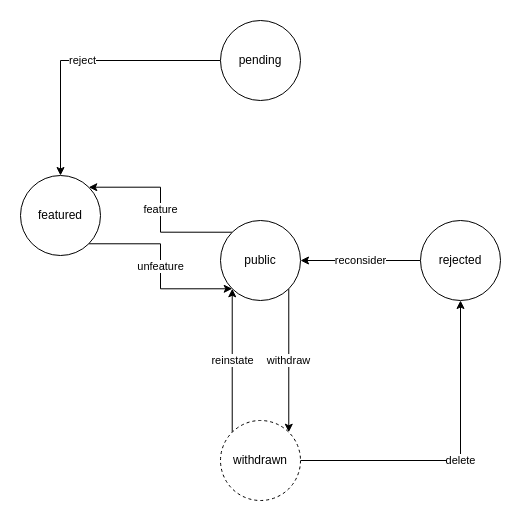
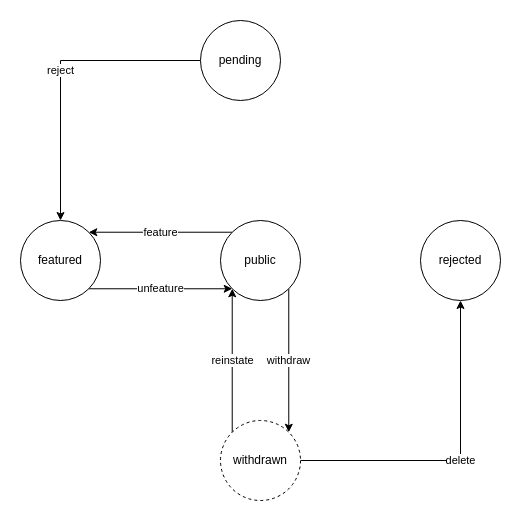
node "pending": moved (261, 61) -> (241, 61)
node "featured": moved (61, 216) -> (61, 261)
edge "rejected" -> "public": removed, label "reconsider"
